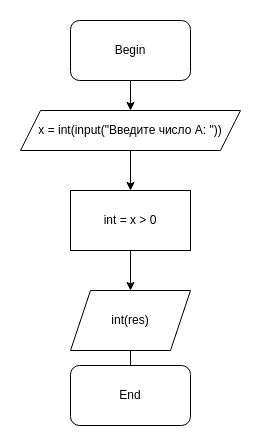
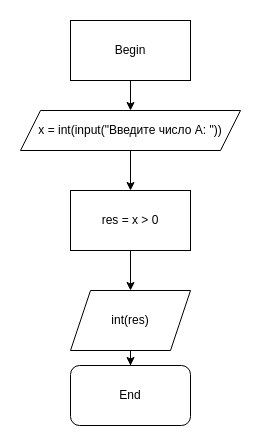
node "Begin": shape rounded rectangle -> rectangle
node "int = x > 0": label "int = x > 0" -> "res = x > 0"
edge "int(res)" -- "End": arrowhead none -> classic
